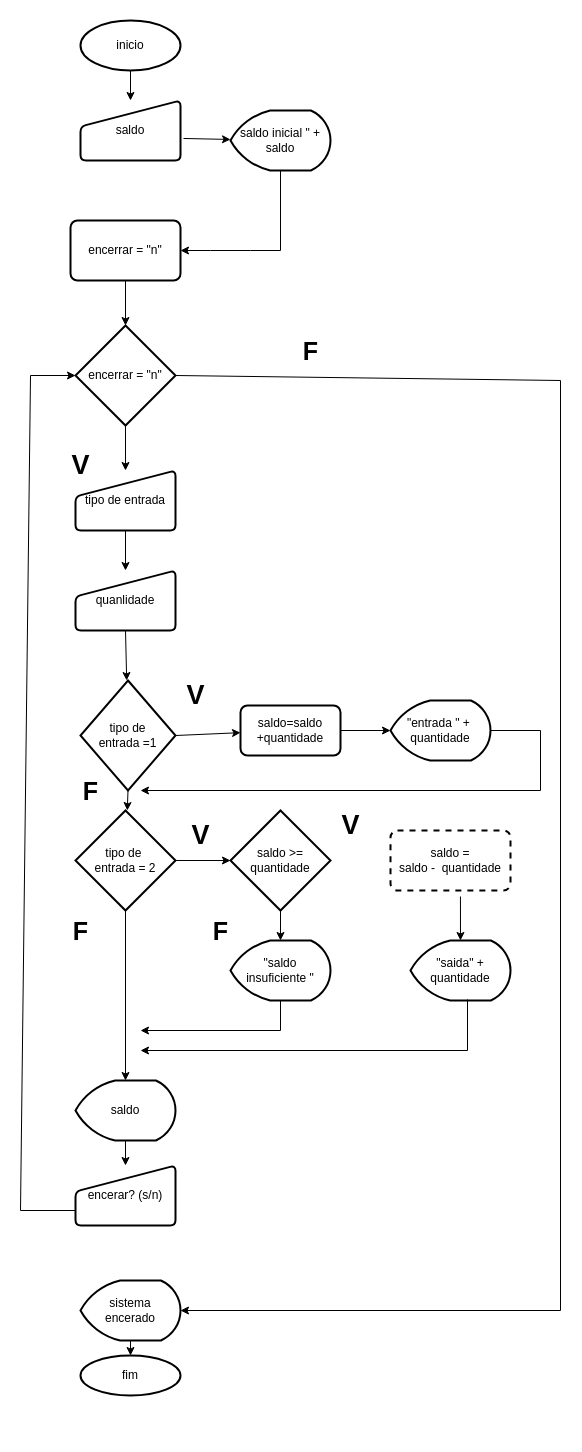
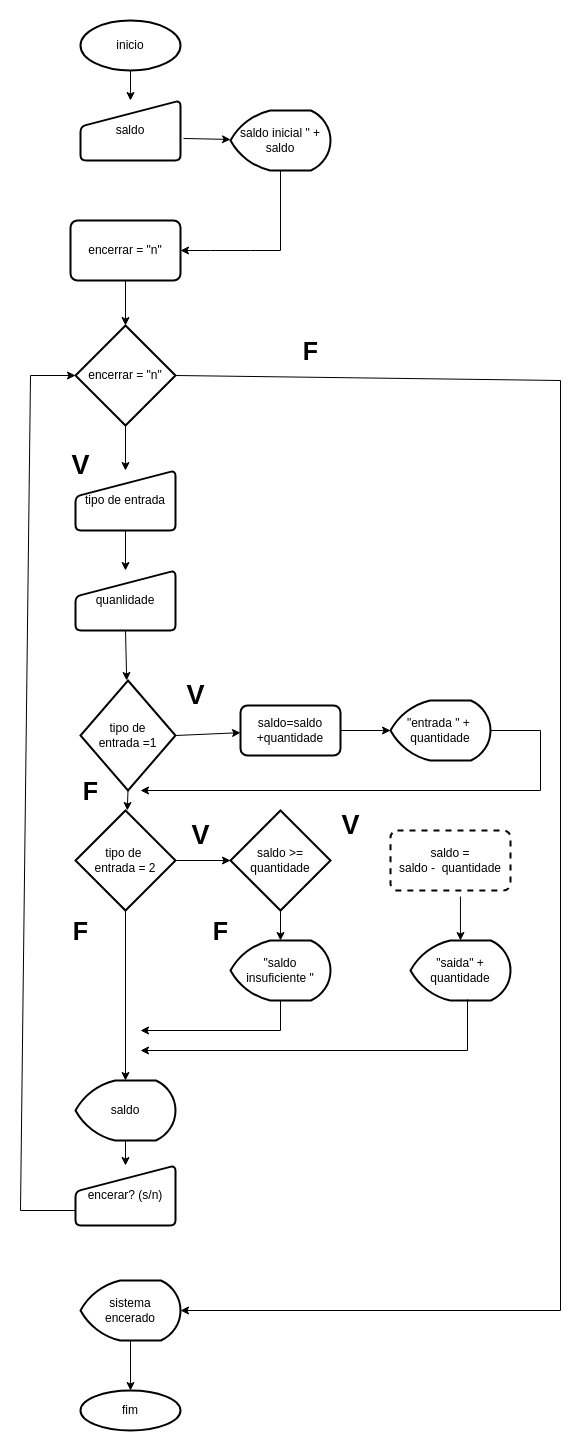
node "fim": moved (131, 1376) -> (131, 1411)
